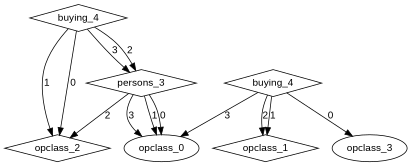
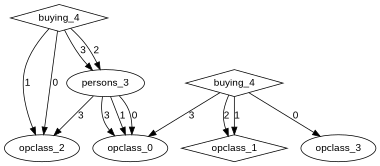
node "persons_3": shape diamond -> ellipse
edge "persons_3" -> "opclass_2": label "2" -> "3"
node "opclass_2": shape diamond -> ellipse
